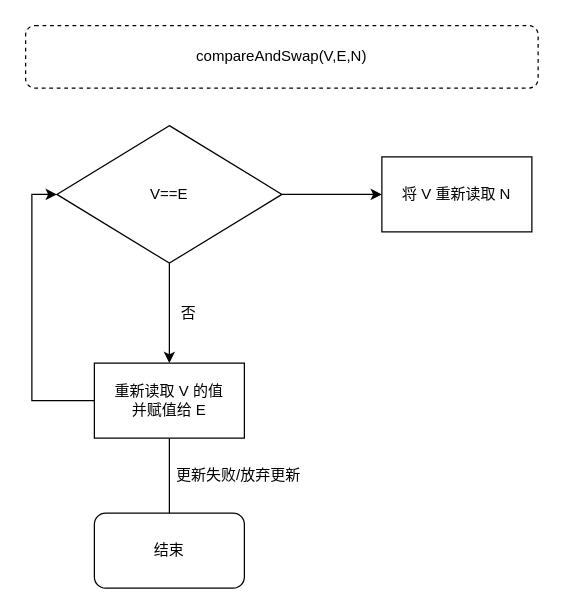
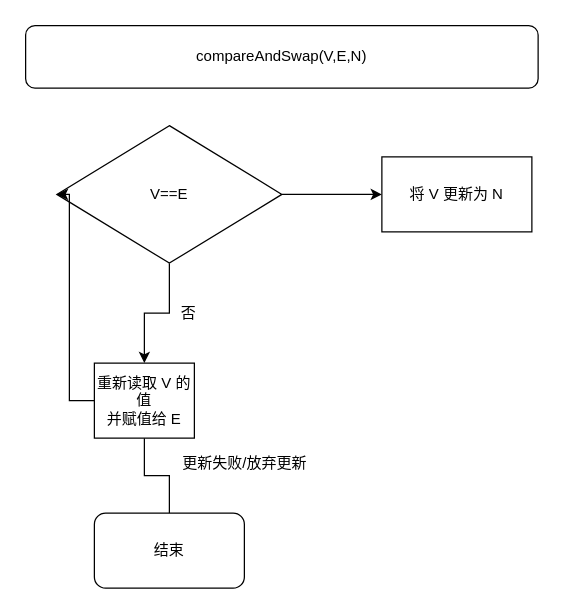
node "compareAndSwap(V,E,N)": style dashed -> solid
node "将 V 重新读取 N": label "将 V 重新读取 N" -> "将 V 更新为 N"
node "重新读取 V 的值 并赋值给 E": size 150x75 -> 100x75
node "更新失败/放弃更新": moved (238, 476) -> (244, 463)
